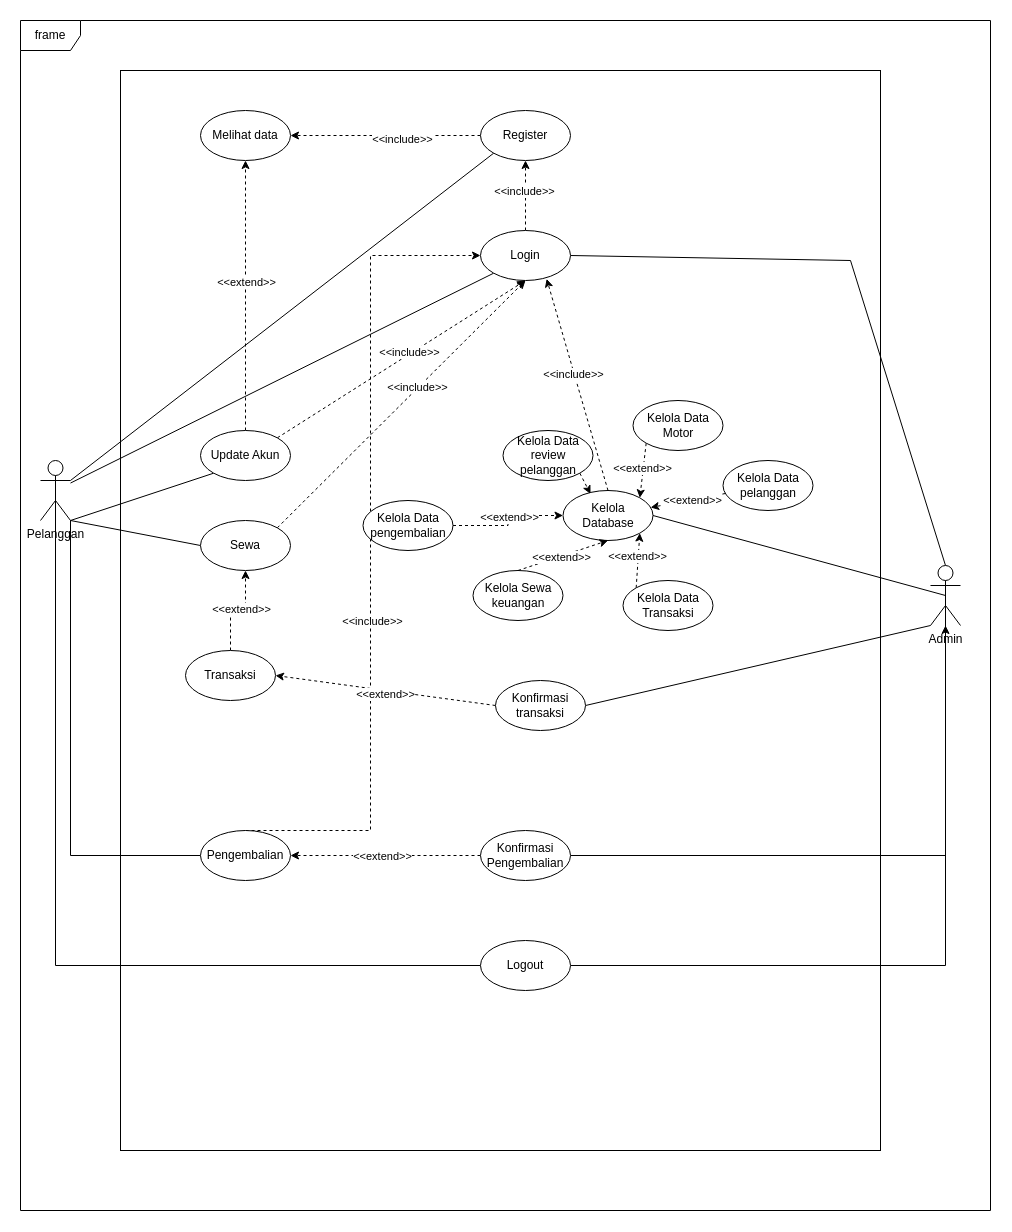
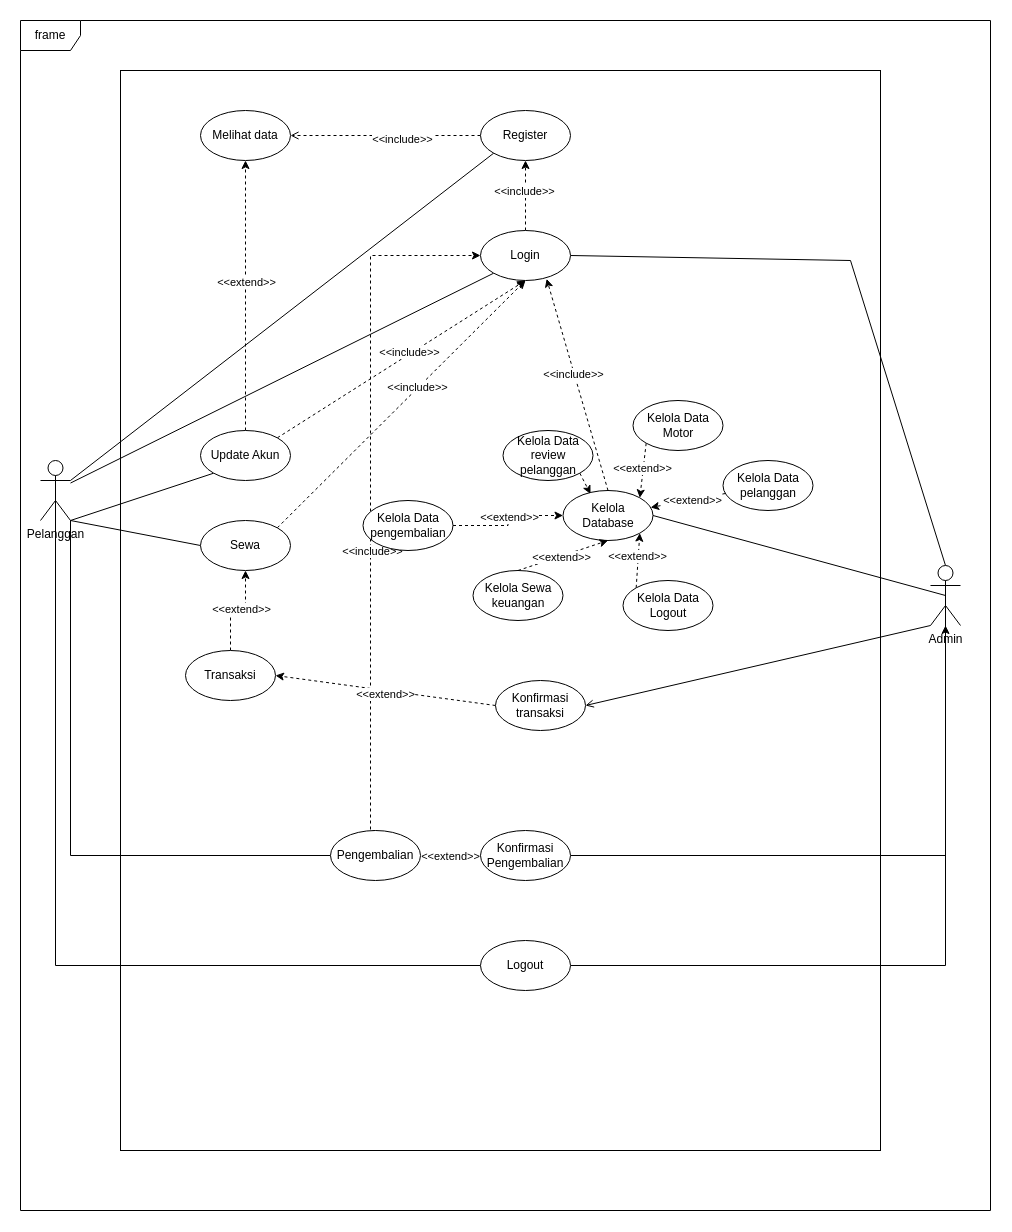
edge "Register" -> "Melihat data": arrowhead classic -> open
node "Kelola Data Transaksi": label "Kelola Data Transaksi" -> "Kelola Data Logout"
edge "Admin" -- "Konfirmasi transaksi": arrowhead none -> open
node "Pengembalian": moved (246, 856) -> (376, 856)
